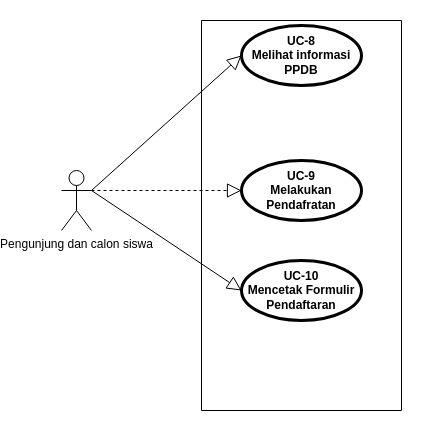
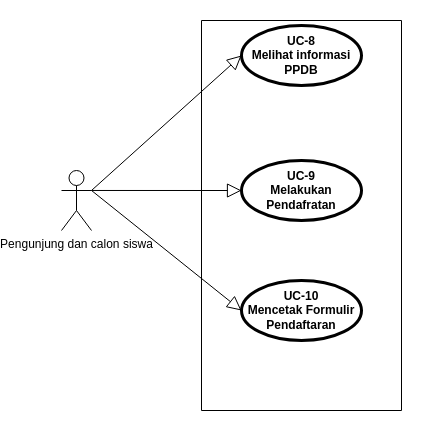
edge "Pengunjung dan calon siswa" -> "UC-9 Melakukan Pendafratan": style dashed -> solid
node "UC-10 Mencetak Formulir Pendaftaran": moved (302, 291) -> (302, 311)
